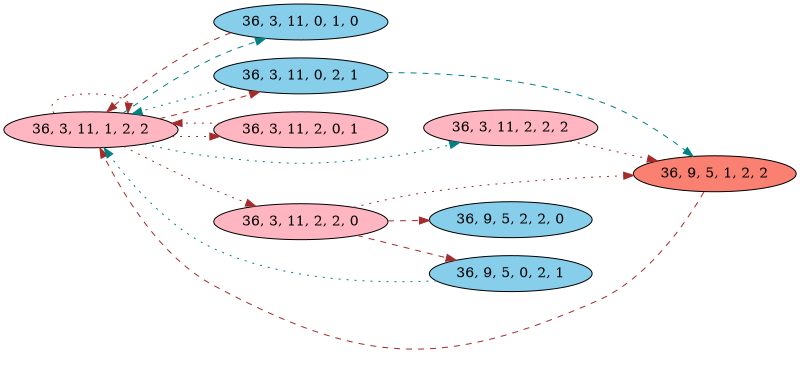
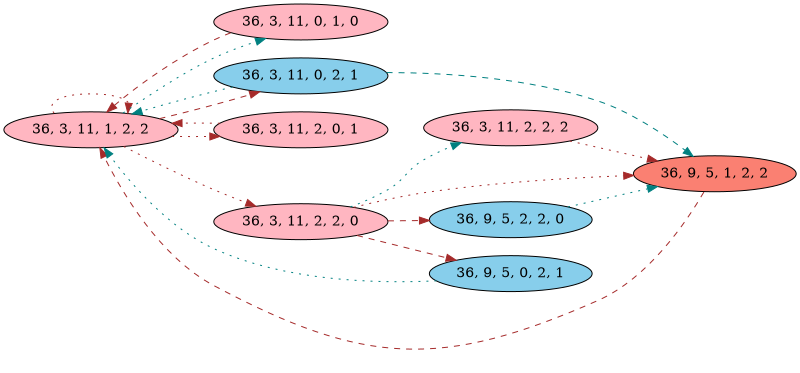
node "36, 3, 11, 0, 1, 0": fillcolor skyblue -> lightpink
edge "36, 3, 11, 1, 2, 2" -> "36, 3, 11, 0, 1, 0": style dashed -> dotted
edge "36, 3, 11, 1, 2, 2" -> "36, 3, 11, 2, 2, 2": now "36, 3, 11, 2, 2, 0" -> "36, 3, 11, 2, 2, 2"
edge "36, 9, 5, 2, 2, 0" -> "36, 9, 5, 1, 2, 2": added
